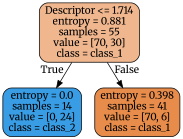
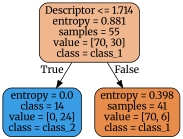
node "entropy = 0.0 samples = 14 value = [0, 24] class = class_2": label "entropy = 0.0 samples = 14 value = [0, 24] class = class_2" -> "entropy = 0.0 class = 14 value = [0, 24] class = class_2"
